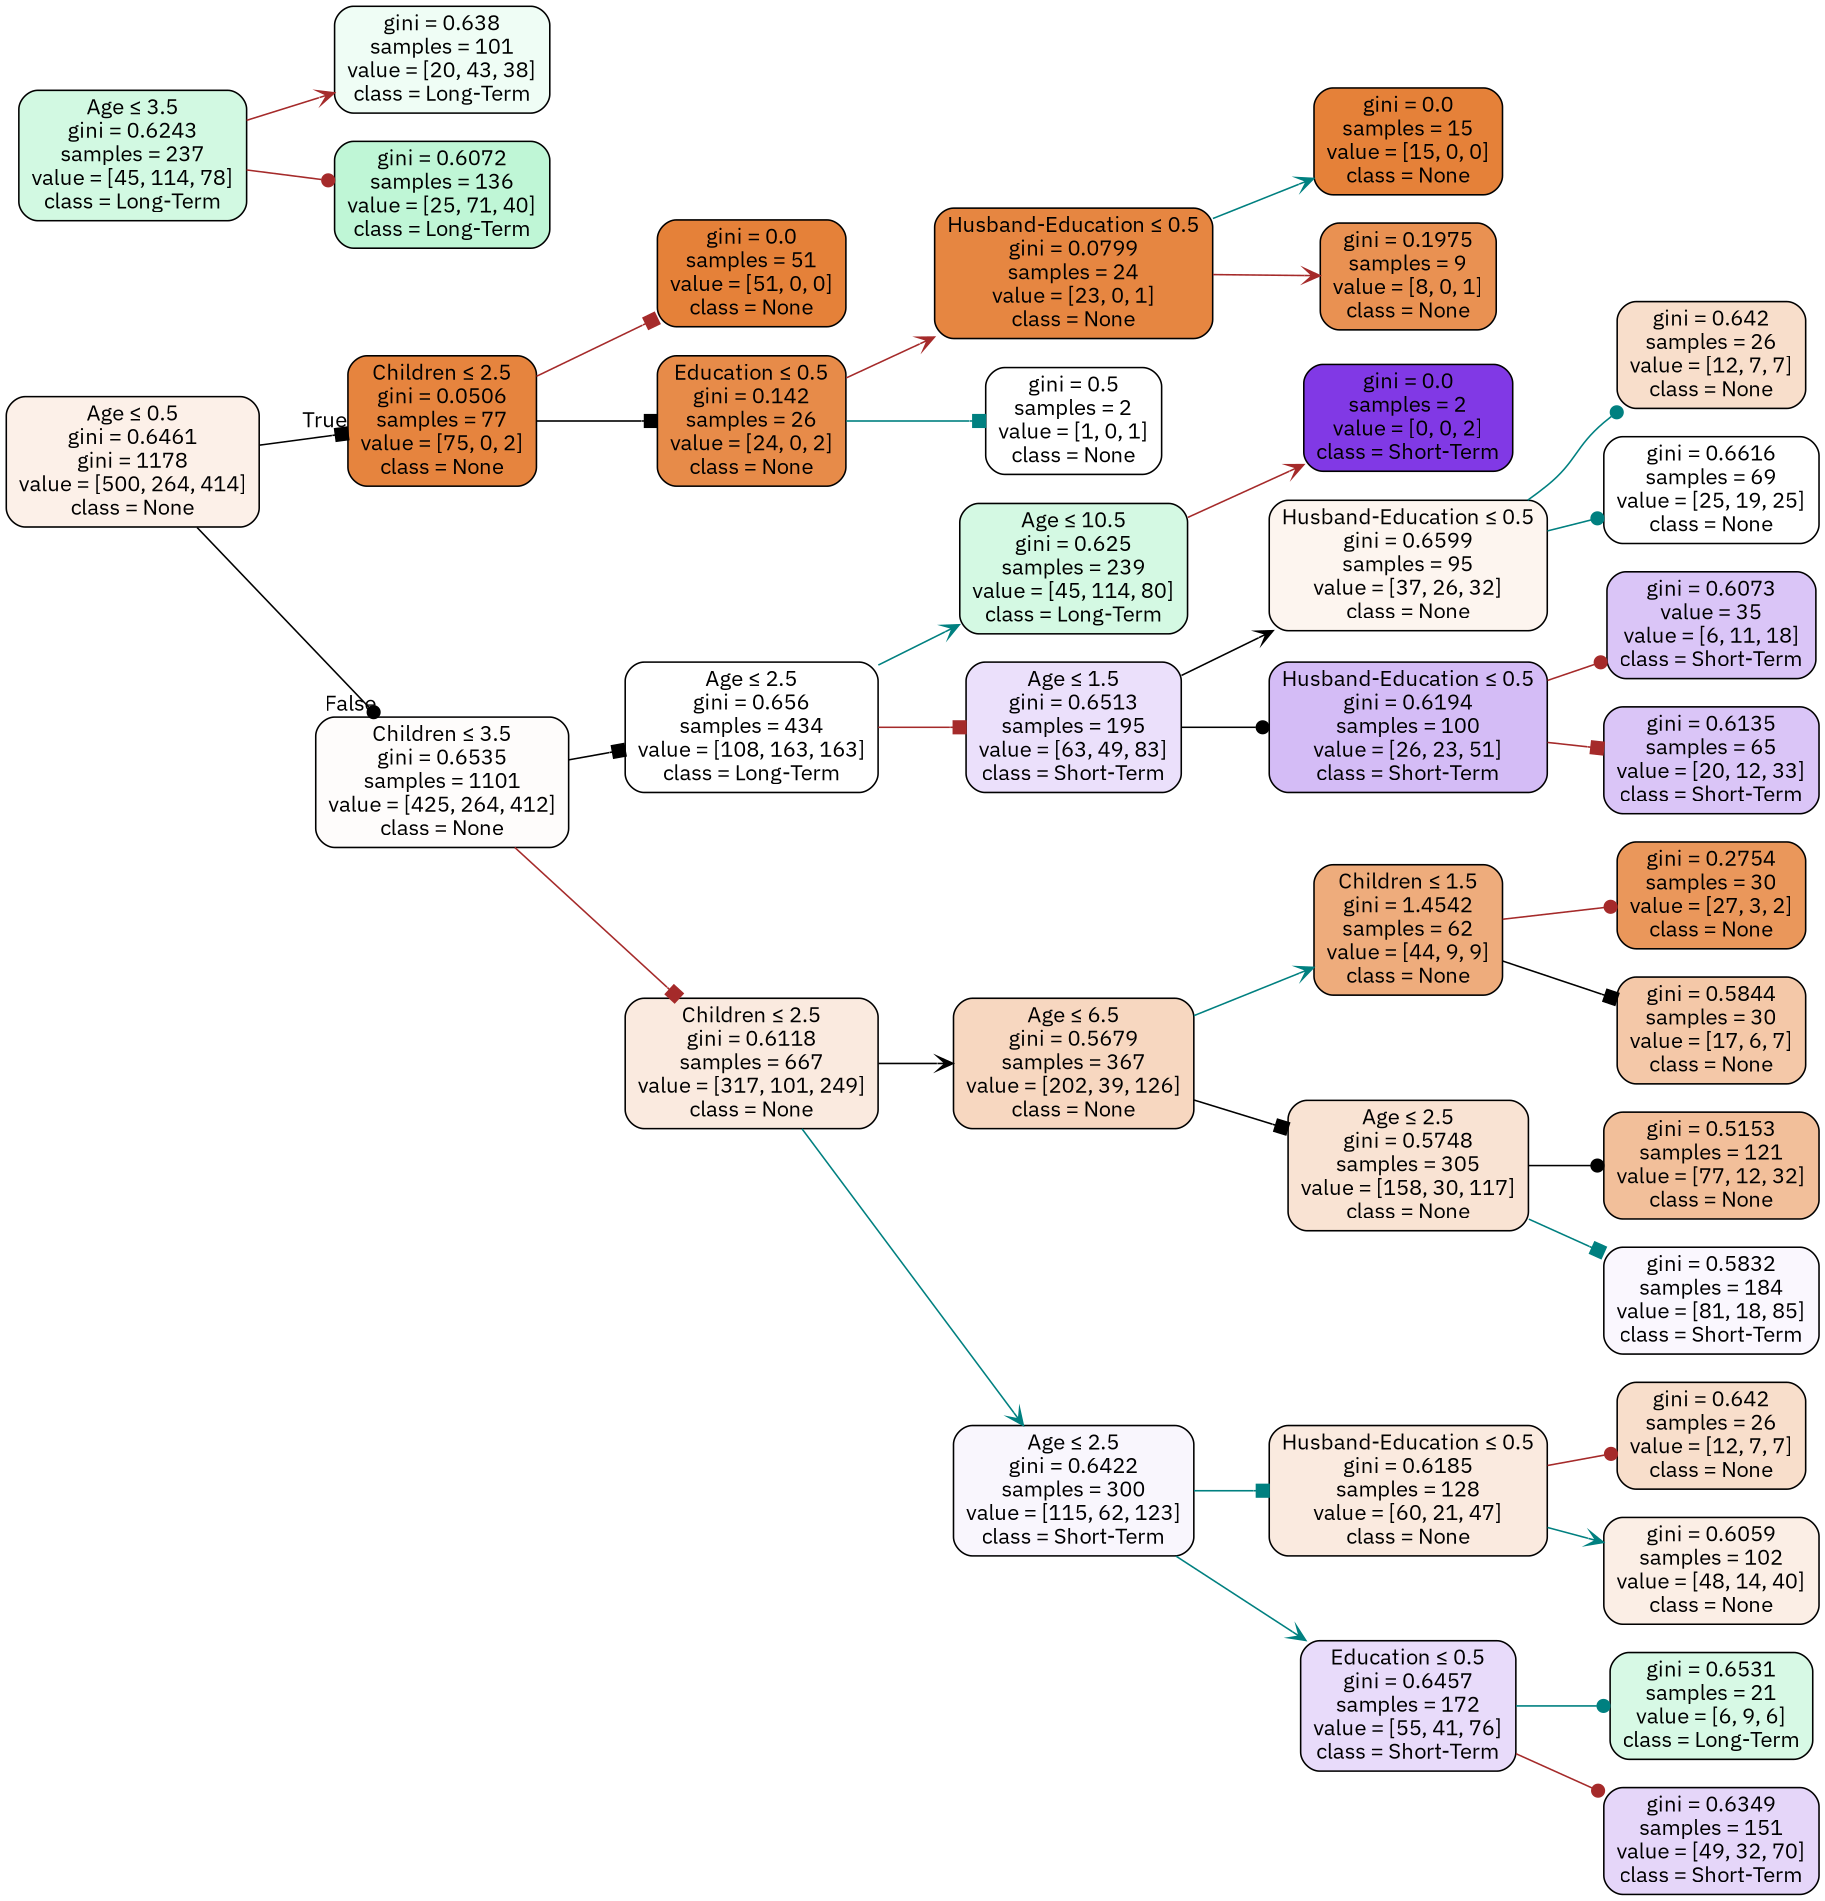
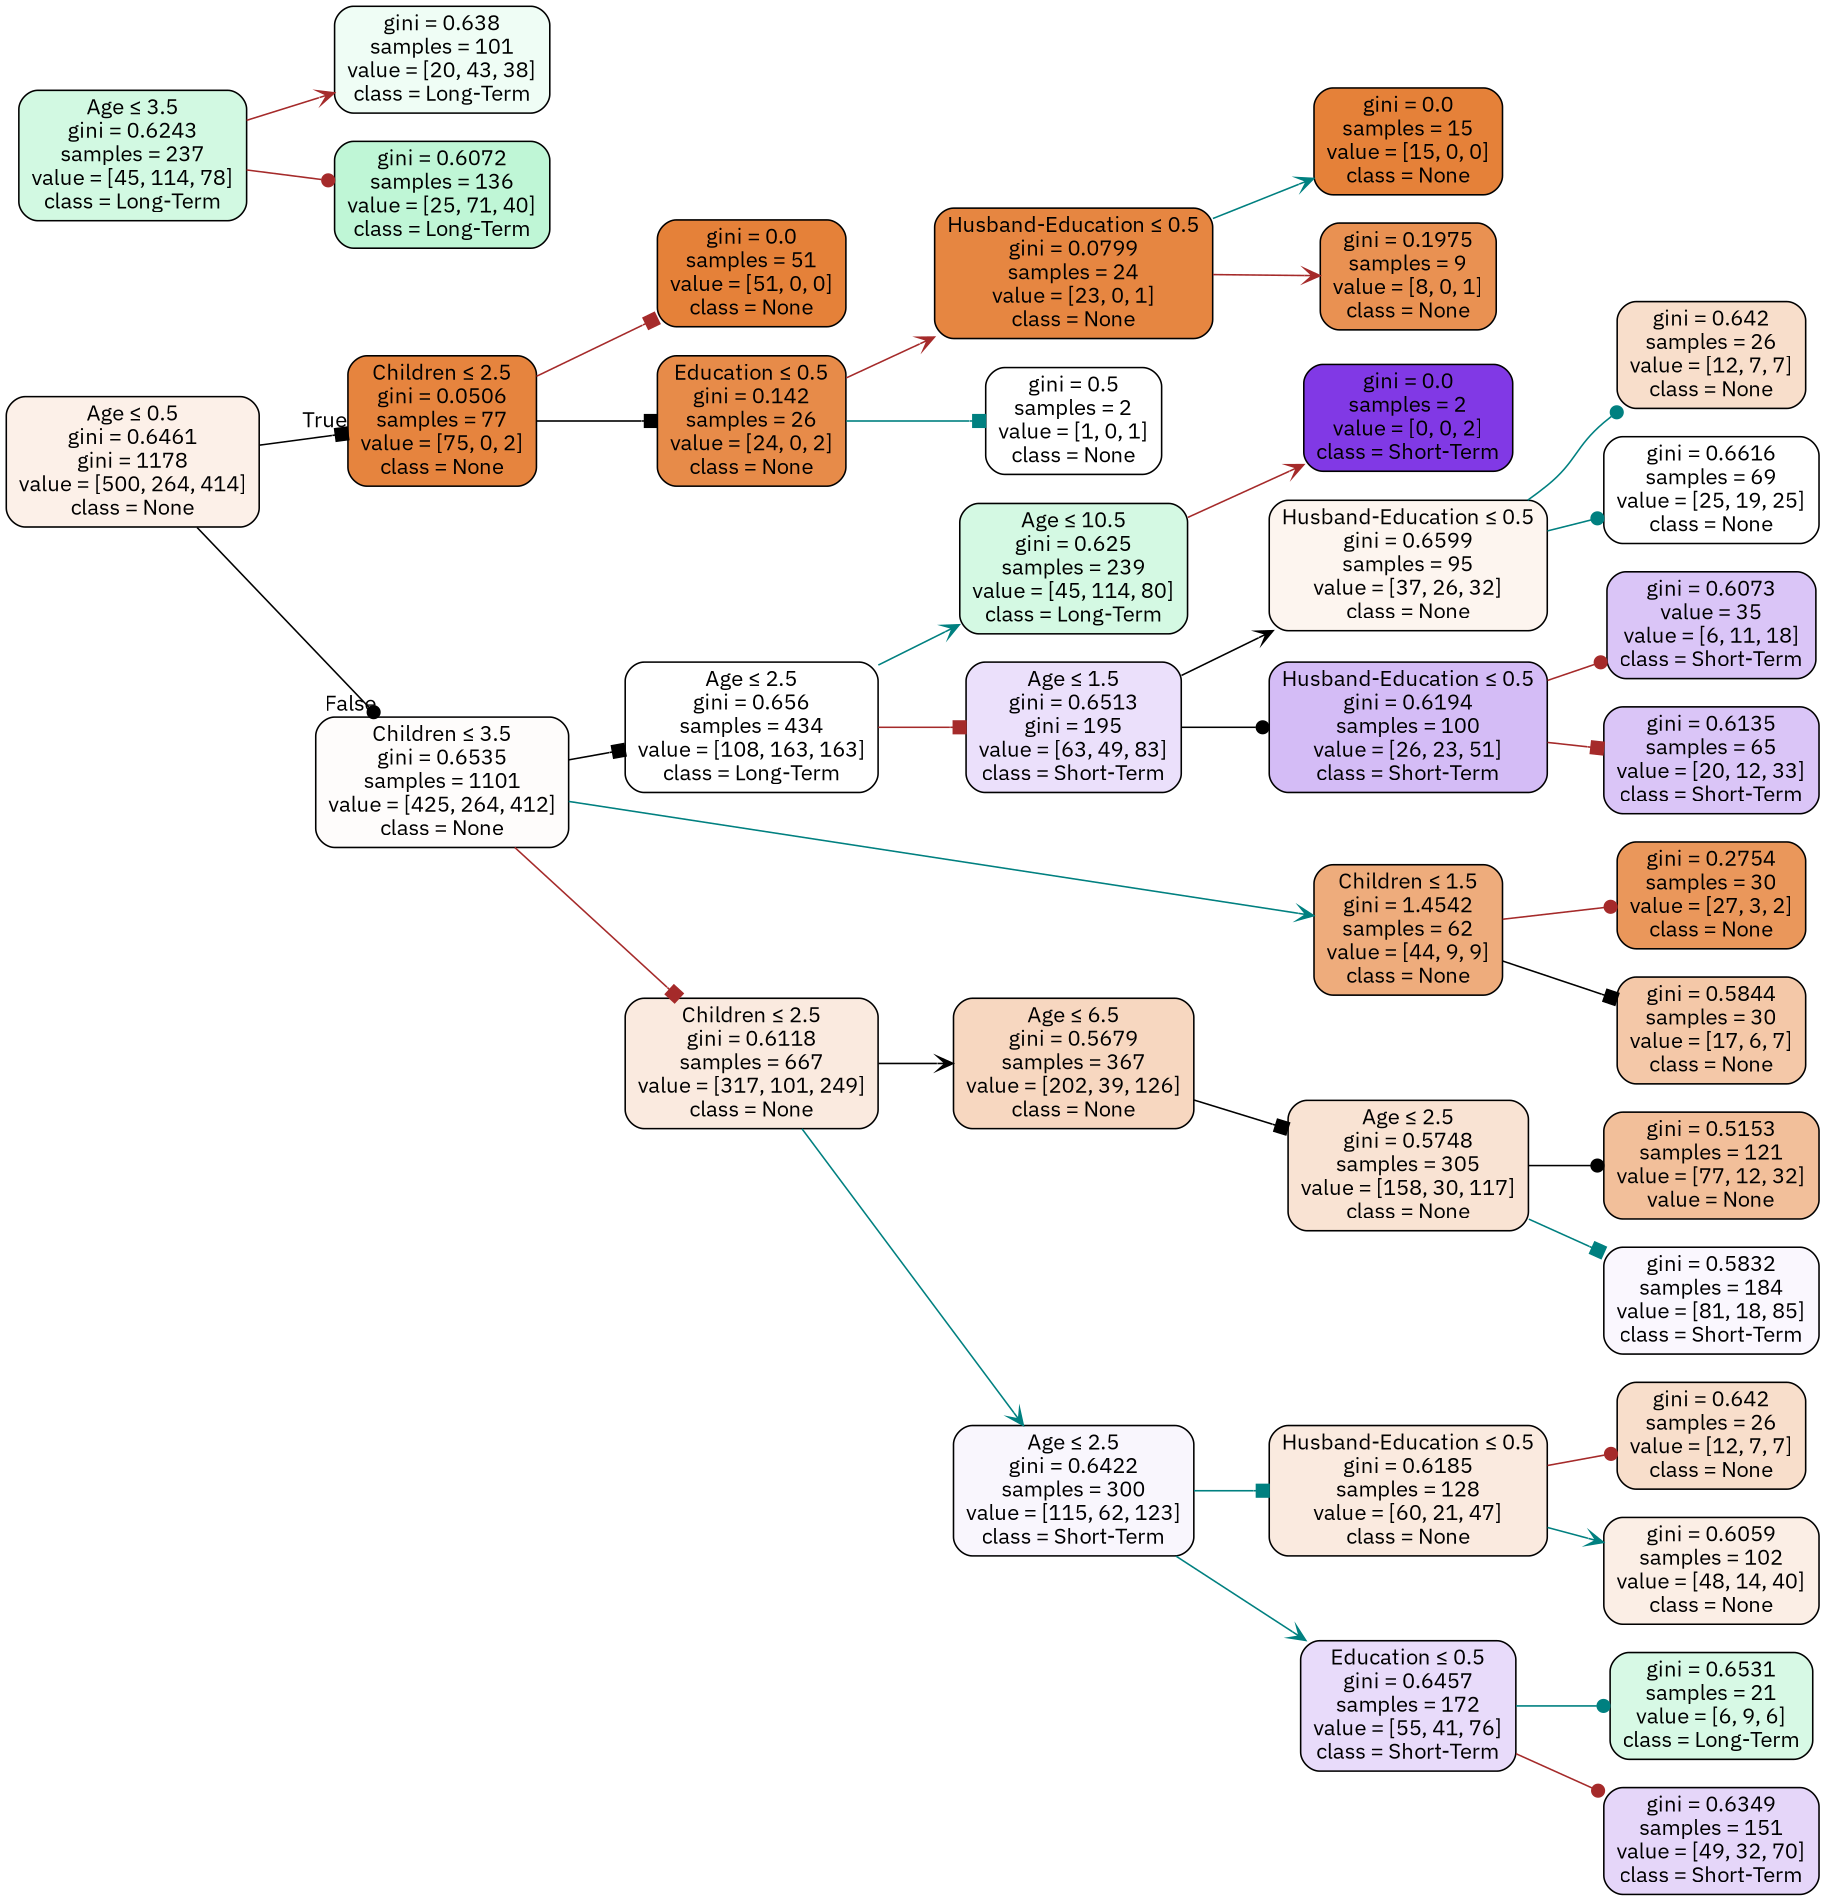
node "Age ≤ 1.5": text "samples = 195" -> "gini = 195"
edge "Age ≤ 6.5" -> "Children ≤ 1.5": now "Children ≤ 3.5" -> "Children ≤ 1.5"
node "gini = 0.5153": text "class = None" -> "value = None"
